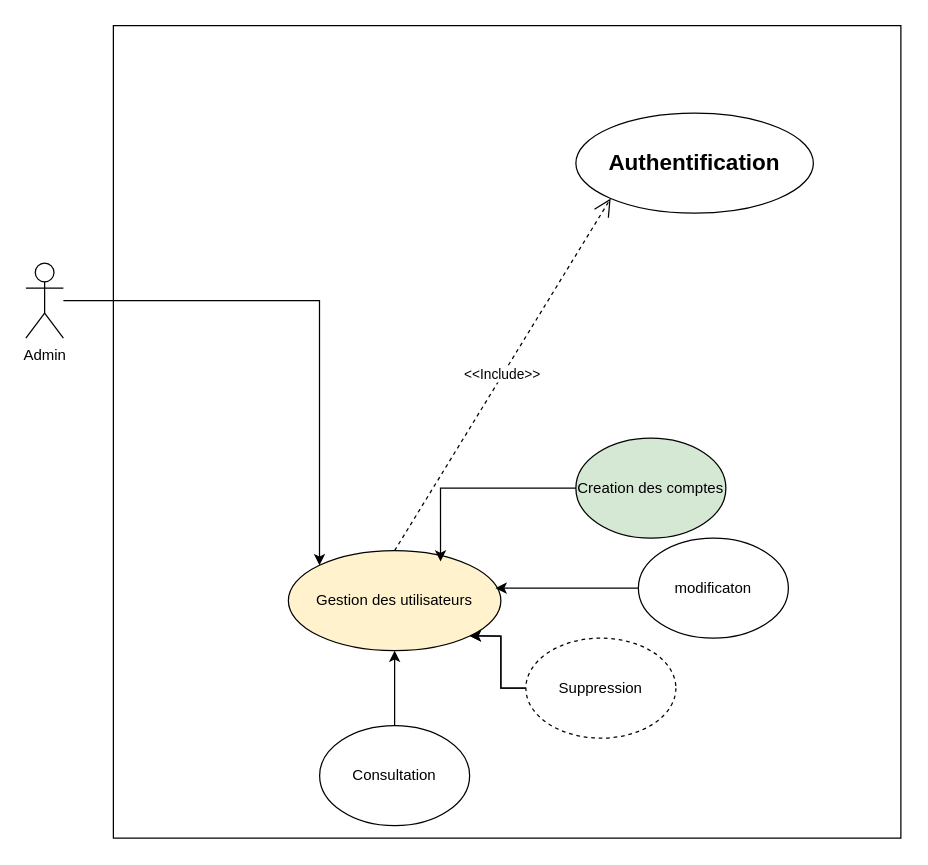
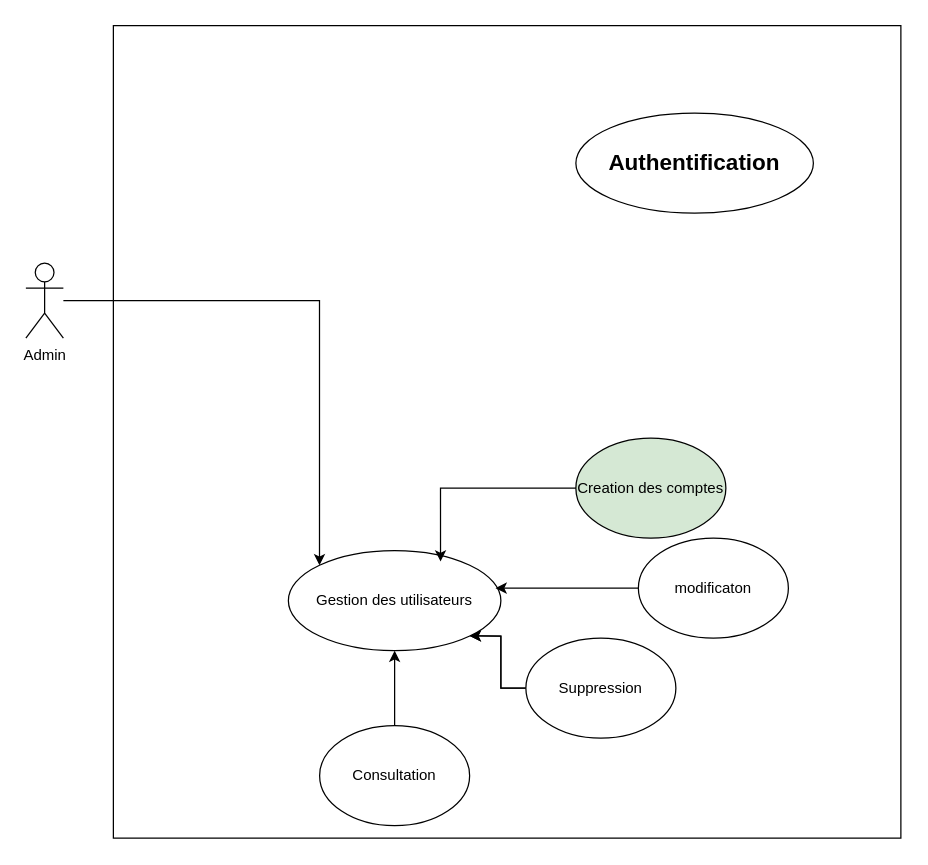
edge "Gestion des utilisateurs" -> "Authentification": removed, label "<<Include>>"
node "Gestion des utilisateurs": fillcolor #fff2cc -> #ffffff
node "Suppression": style dashed -> solid
